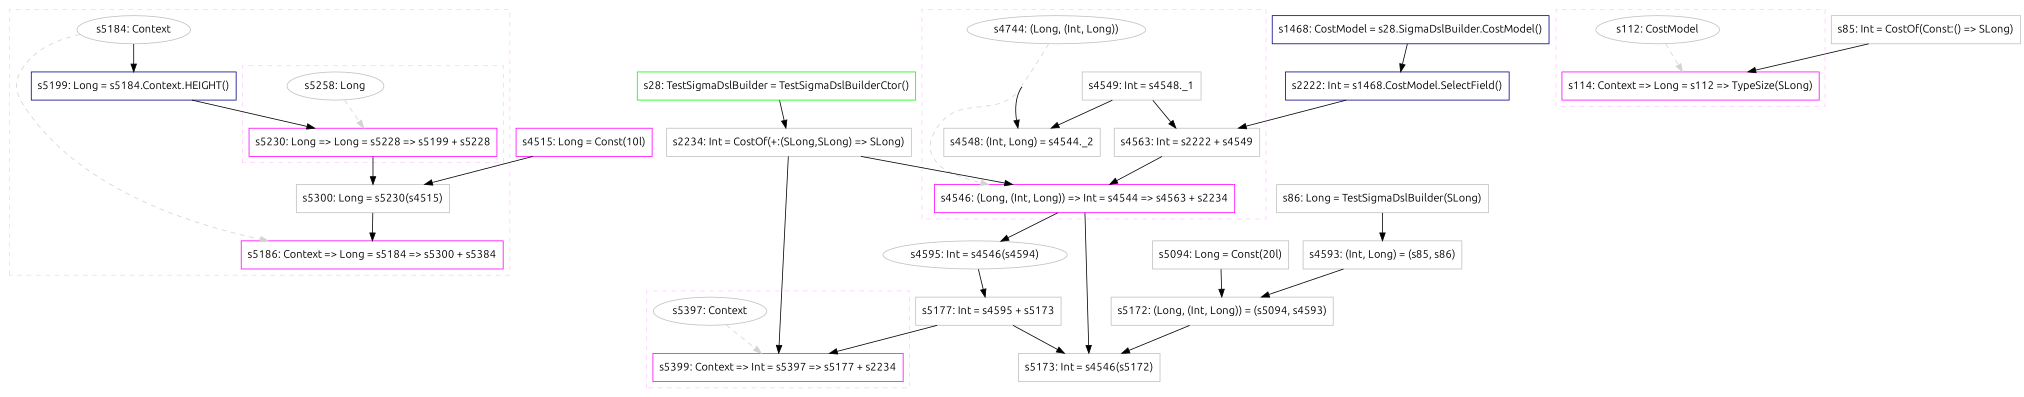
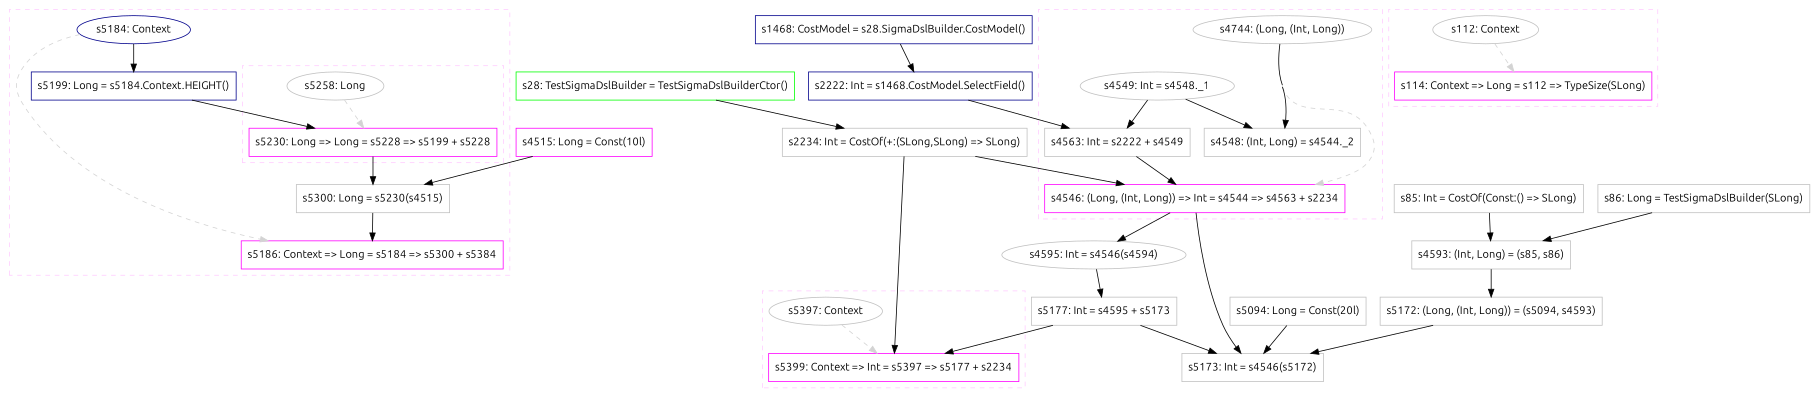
node "s5184: Context": color gray -> darkblue
node "s112: CostModel": label "s112: CostModel" -> "s112: Context"
edge "s85: Int = CostOf(Const:() => SLong)" -> "s114: Context => Long = s112 => TypeSize(SLong)": now "s85: Int = CostOf(Const:() => SLong)" -> "s4593: (Int, Long) = (s85, s86)"
node "s4549: Int = s4548._1": shape box -> ellipse
edge "s5094: Long = Const(20l)" -> "s5172: (Long, (Int, Long)) = (s5094, s4593)": now "s5094: Long = Const(20l)" -> "s5173: Int = s4546(s5172)"
